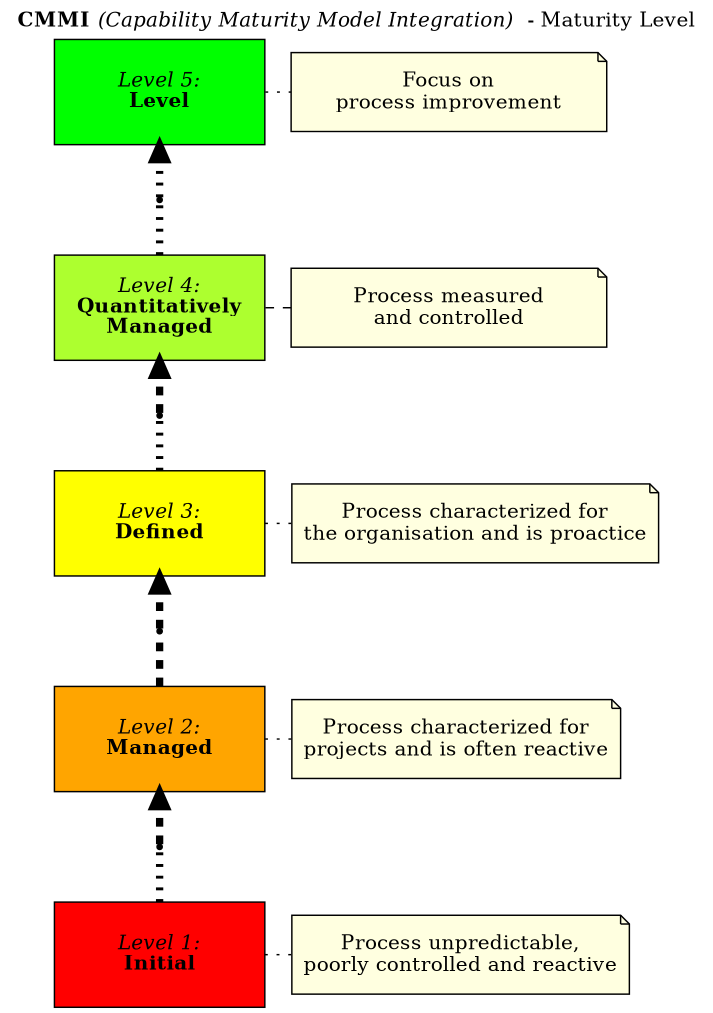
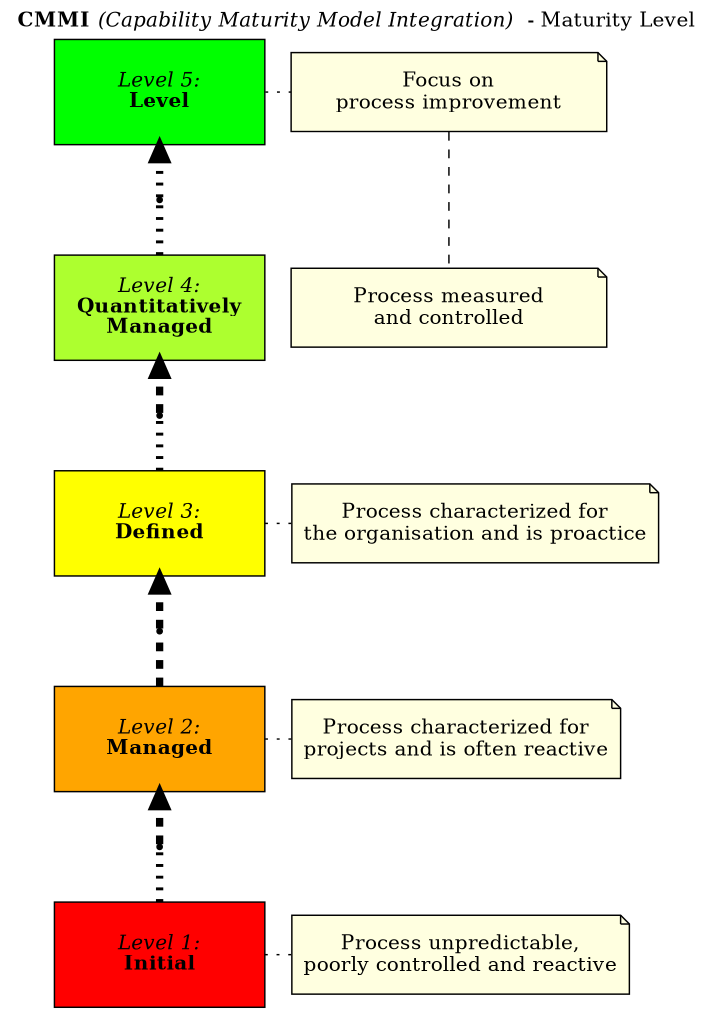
edge "Level 4:" -- "Process measured and controlled": now "Focus on process improvement" -- "Process measured and controlled"
